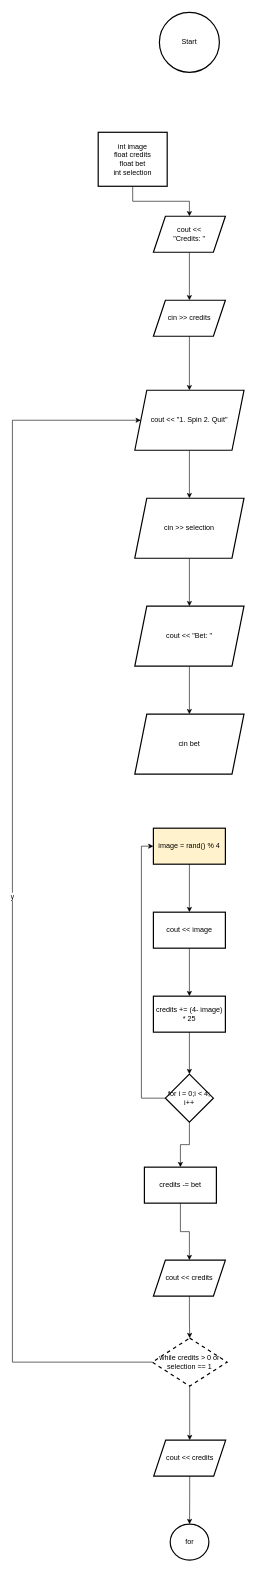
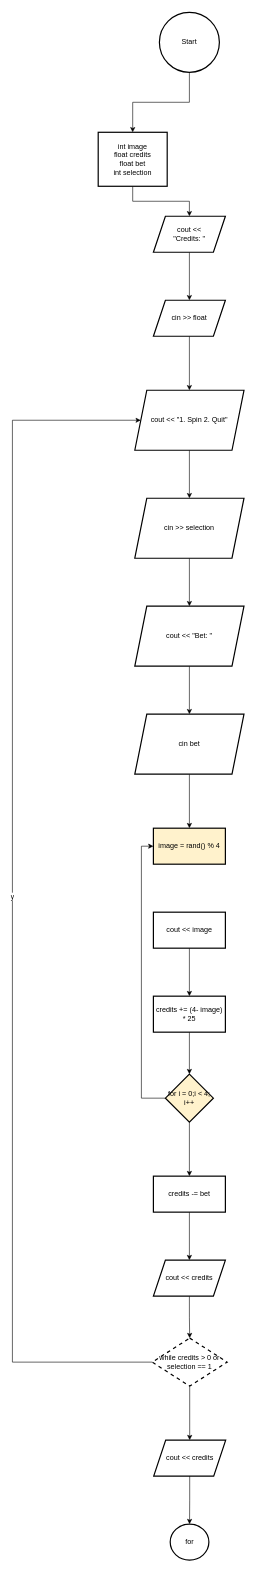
edge "Start" -> "int image float credits float bet int selection": added
node "cin >> credits": label "cin >> credits" -> "cin >> float"
edge "cin bet" -> "image = rand() % 4": added
edge "image = rand() % 4" -> "cout << image": removed
node "for i = 0;i < 4; i++": fillcolor #ffffff -> #fff2cc
node "credits -= bet": moved (180, 1185) -> (189, 1194)
